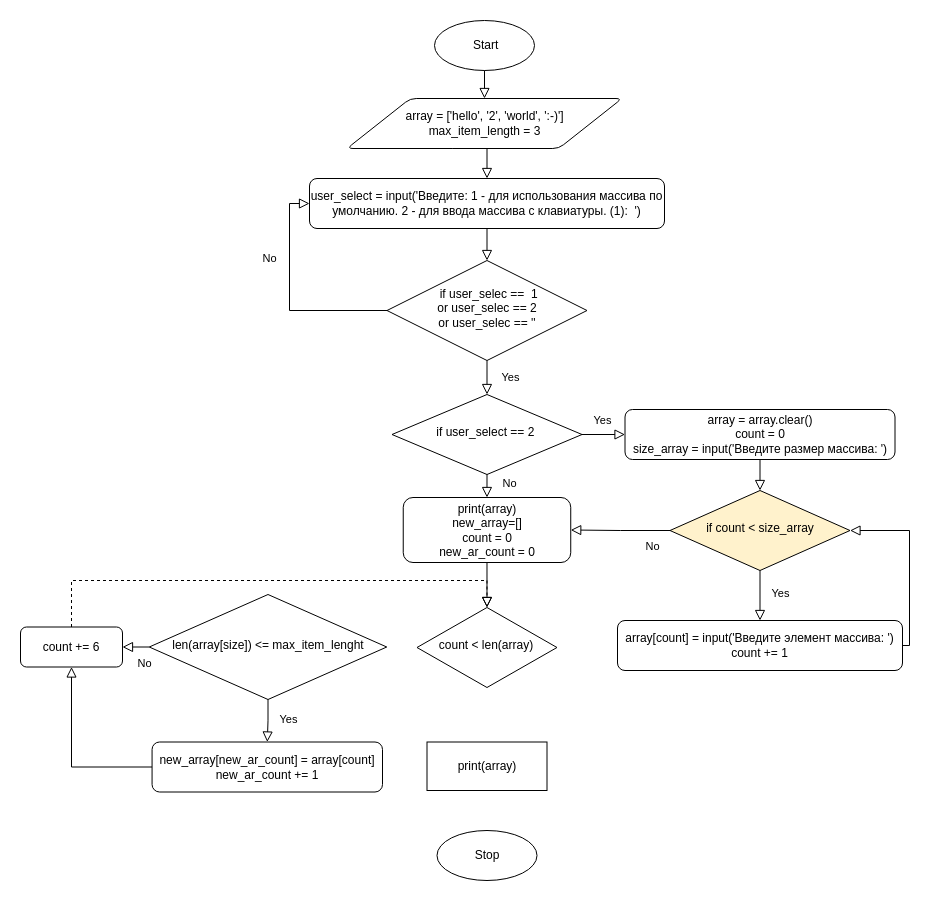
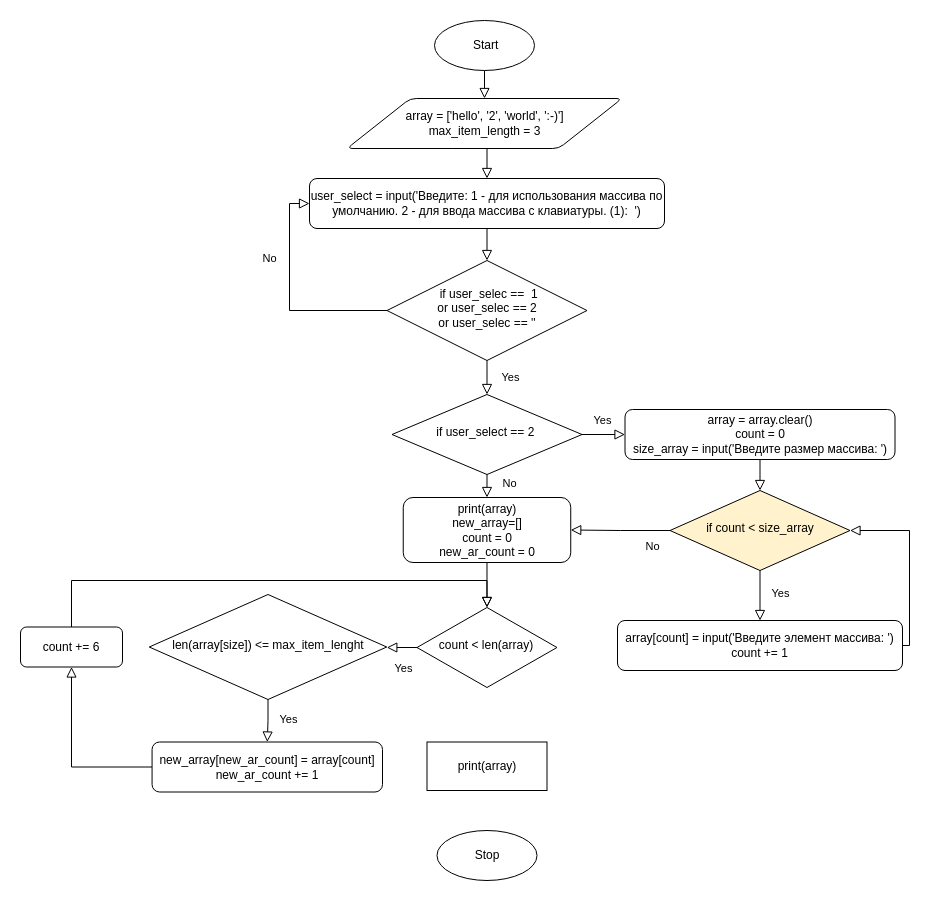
edge "count += 6" -> "count < len(array)": style dashed -> solid
edge "len(array[size]) <= max_item_lenght" -> "count += 6": removed, label "No"
edge "count < len(array)" -> "len(array[size]) <= max_item_lenght": added, label "Yes"
